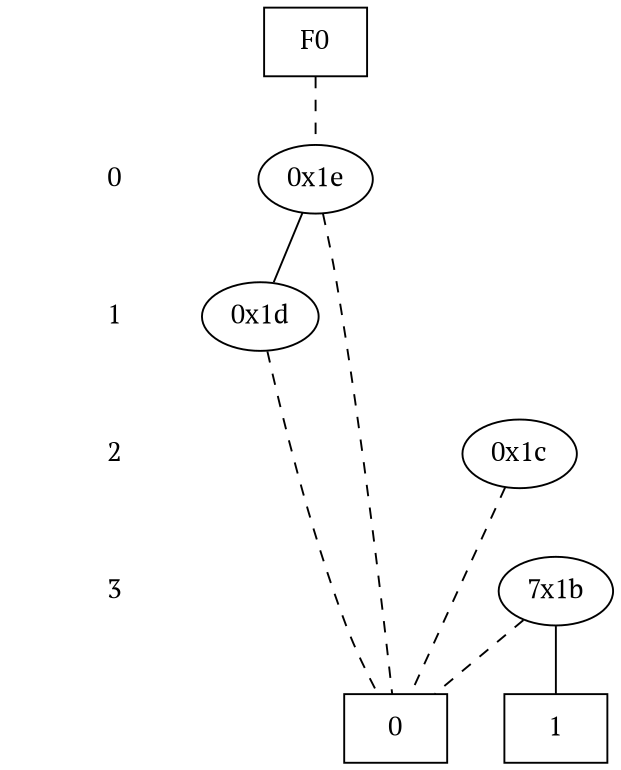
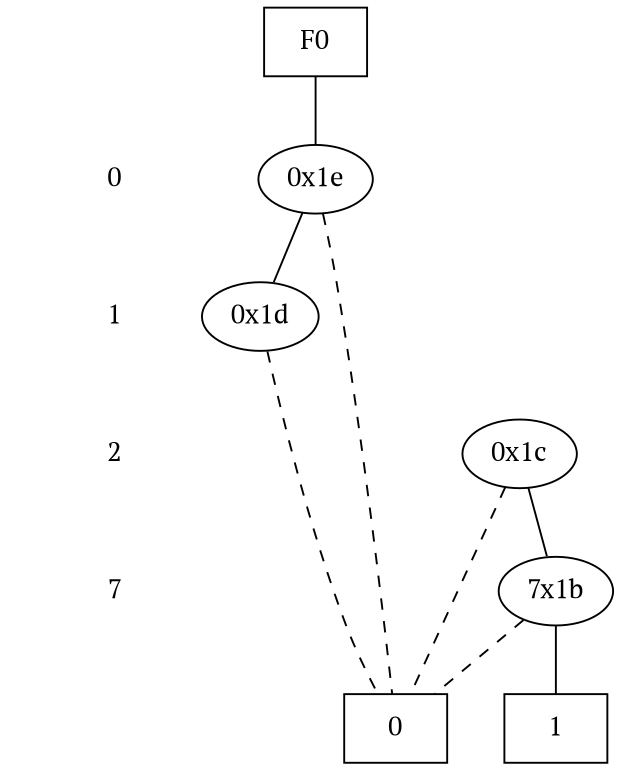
edge "F0" -- "0x1e": style dashed -> solid
edge "0x1c" -- "7x1b": added
node "3": label "3" -> "7"
